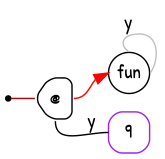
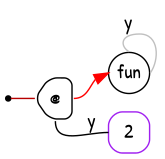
node "9": label "9" -> "2"
